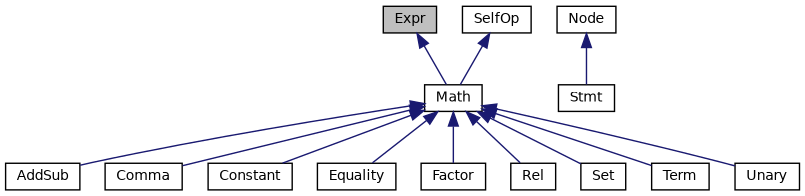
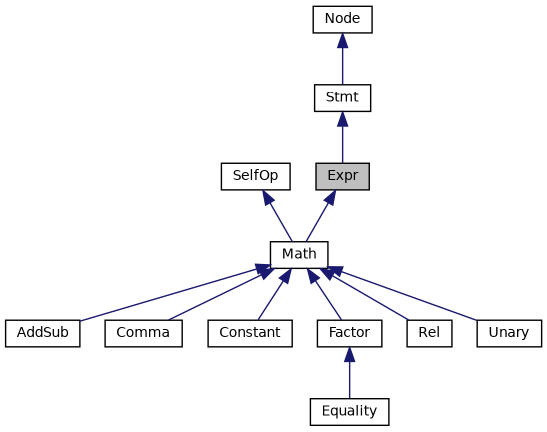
edge "Equality" -> "Math": now "Equality" -> "Factor"
edge "Expr" -> "Stmt": added
node "Set": removed
node "Term": removed
